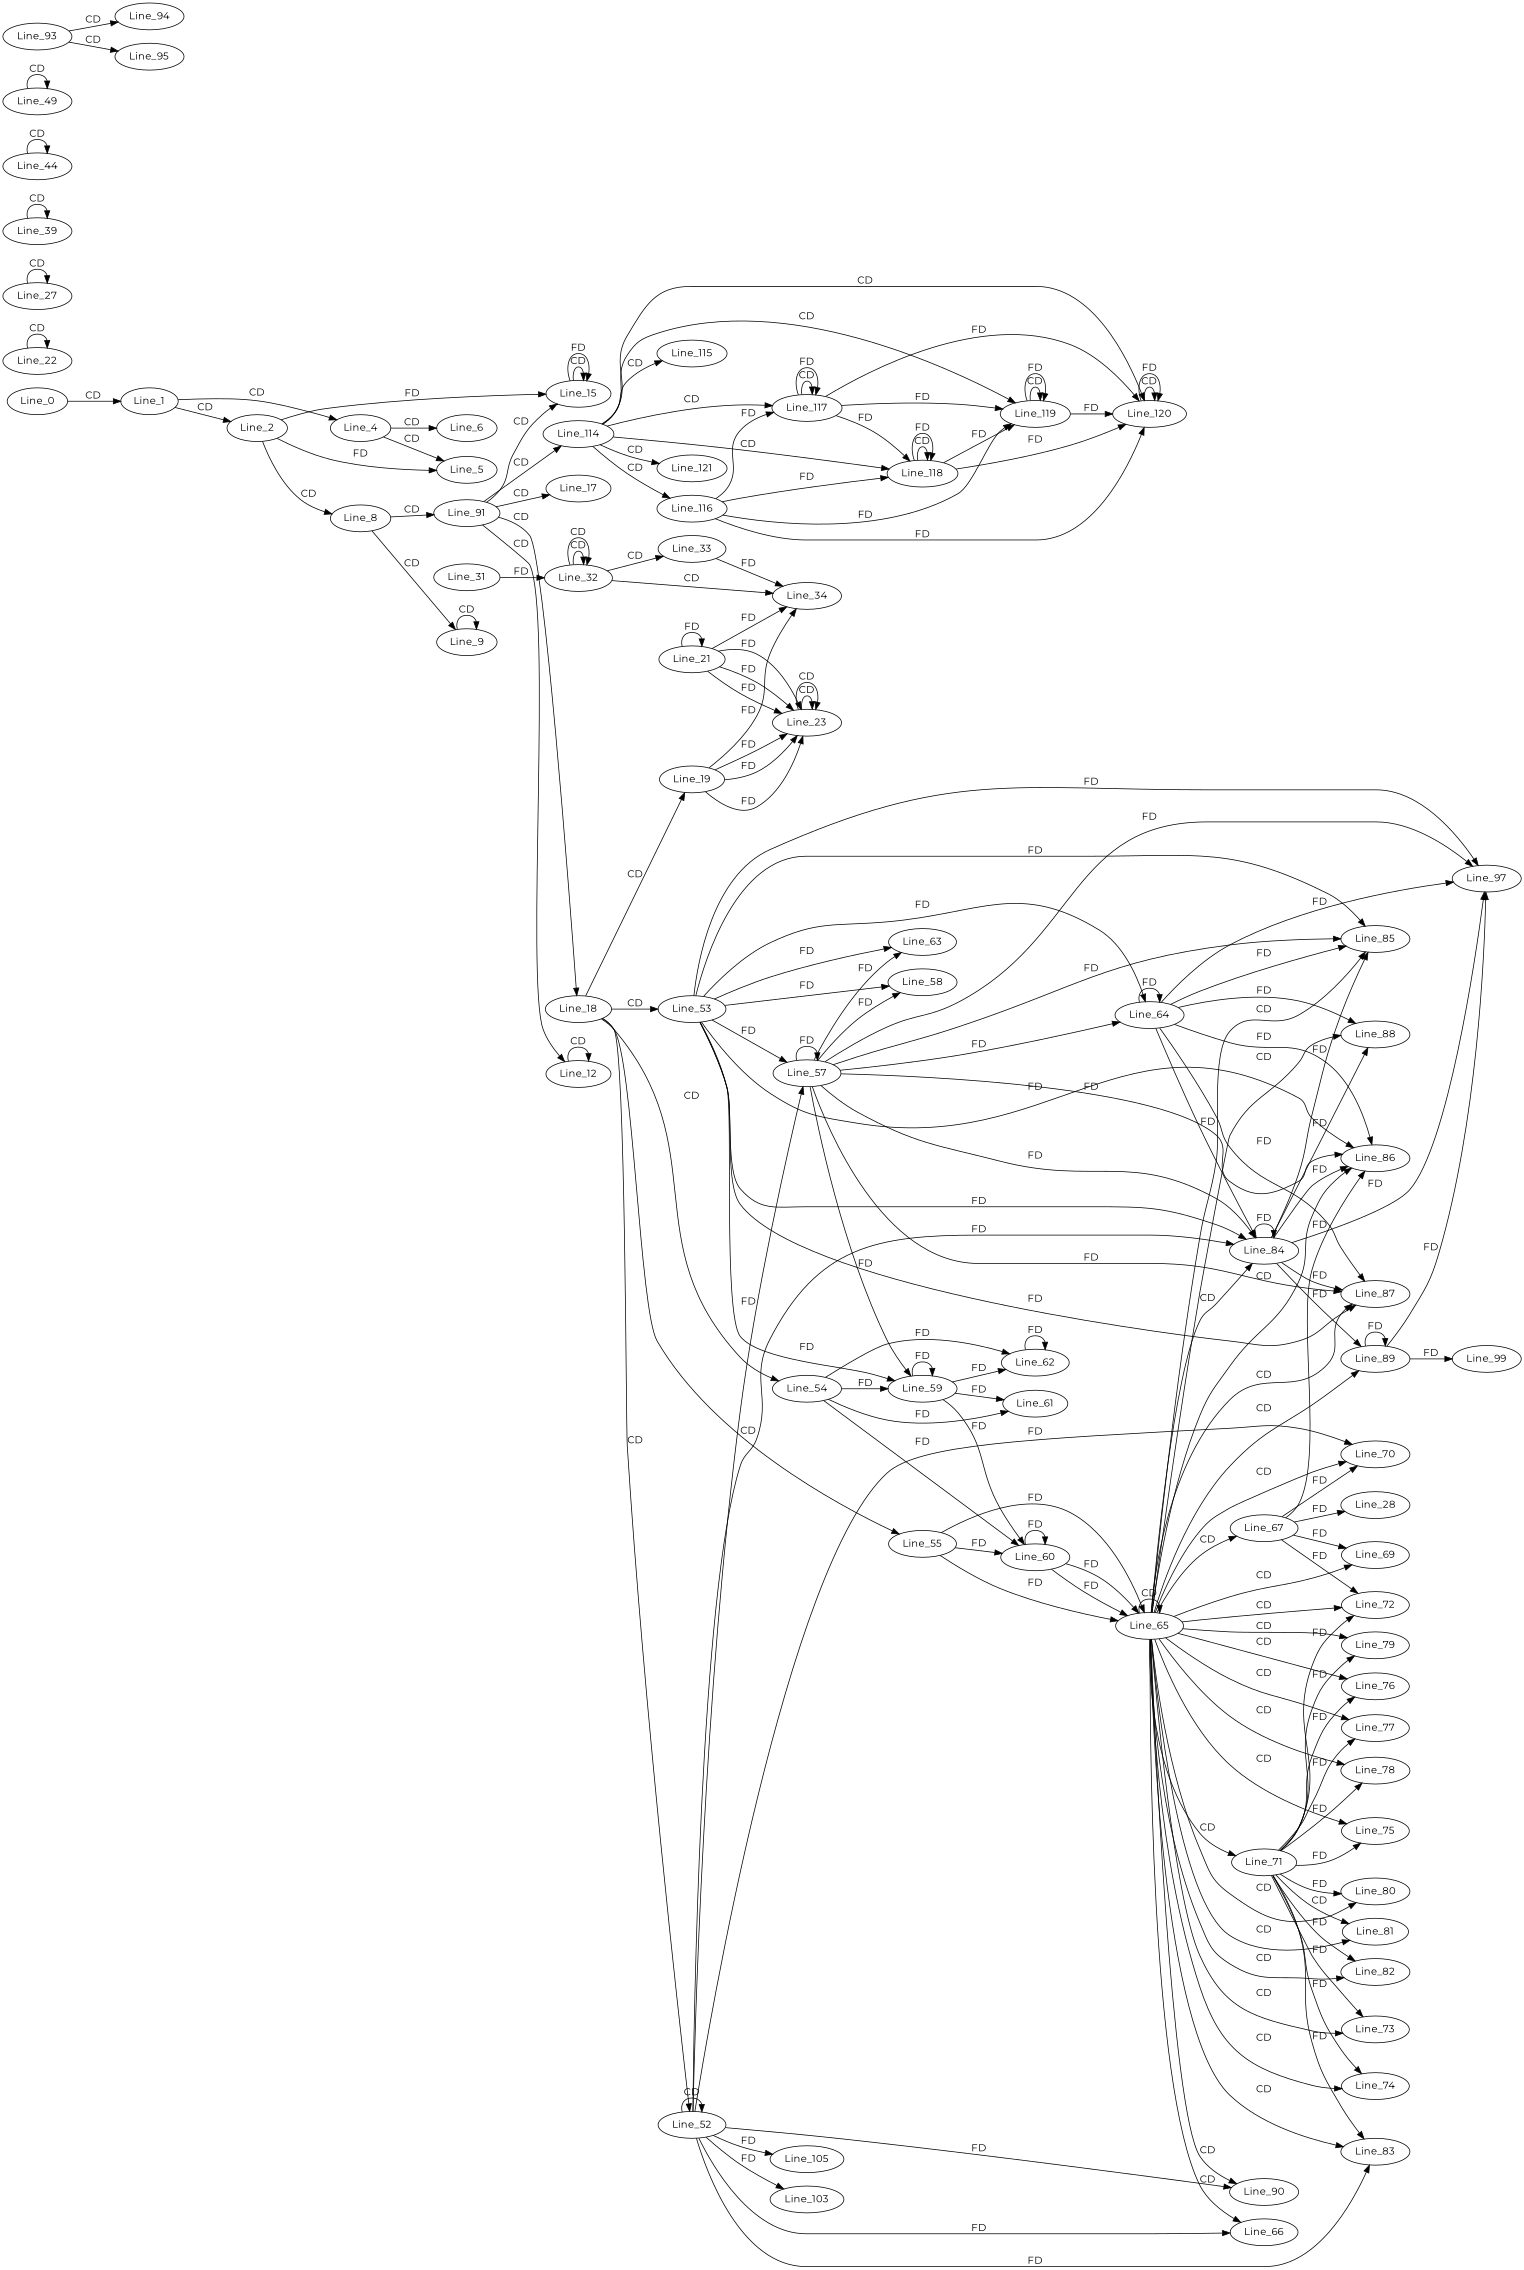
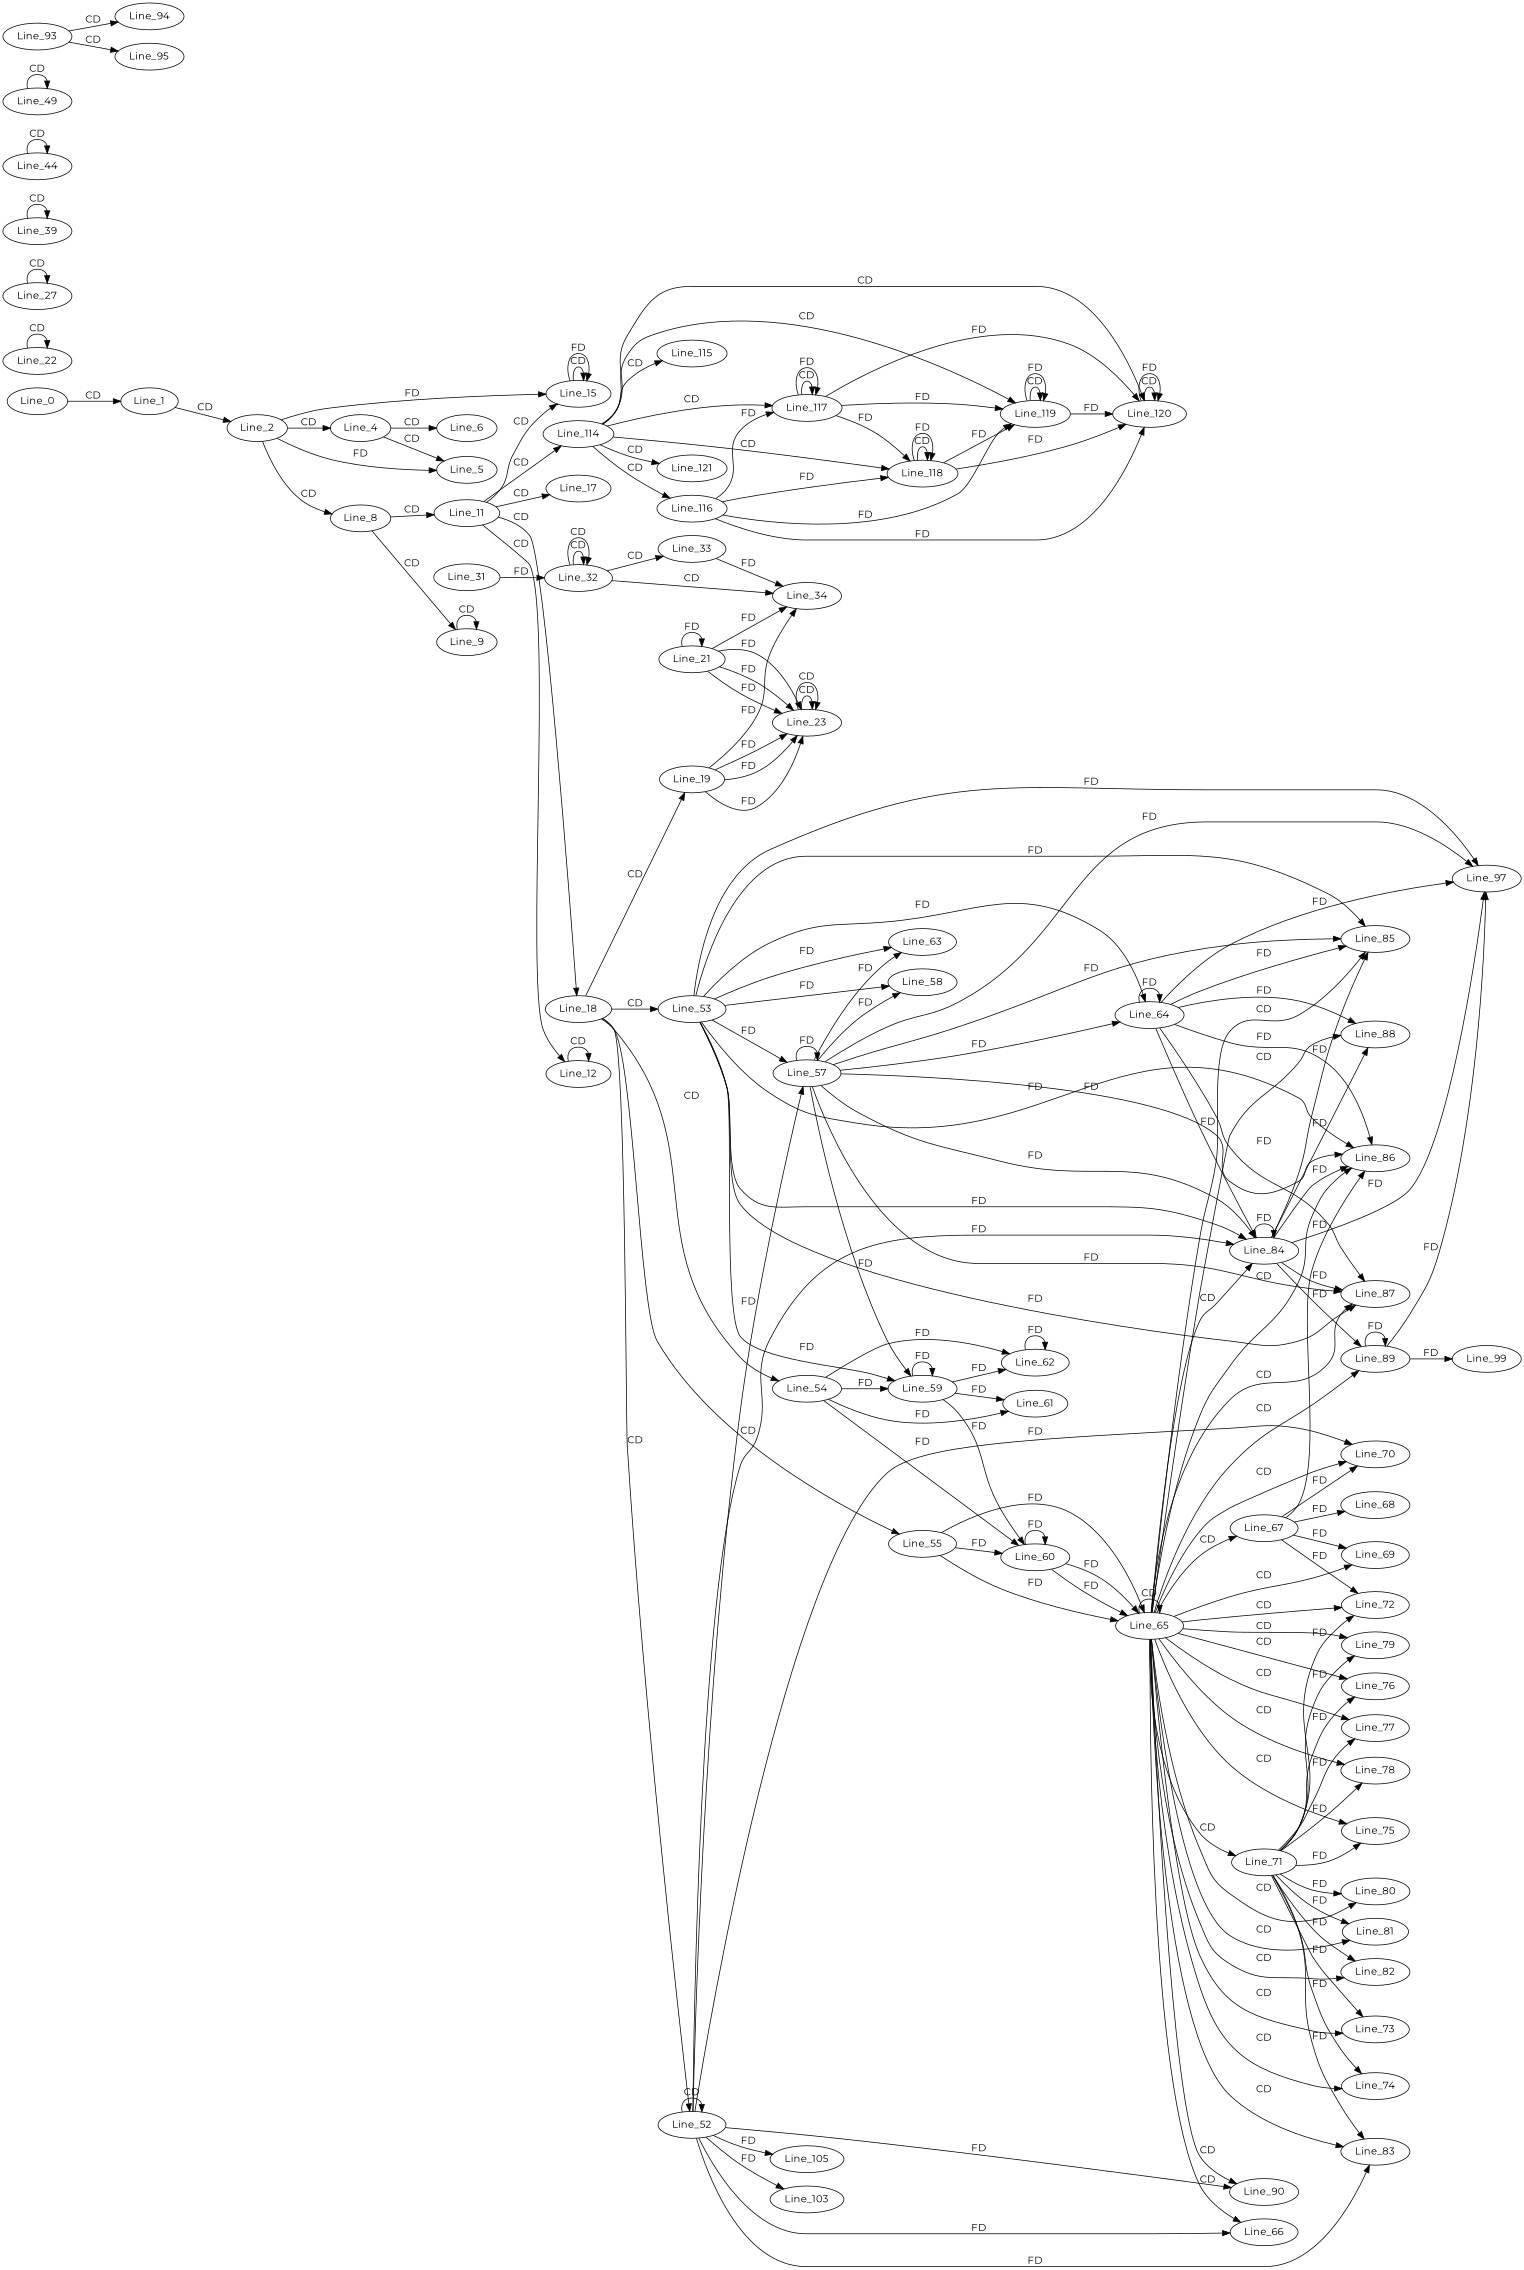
edge "Line_1" -> "Line_4": now "Line_2" -> "Line_4"
node "Line_91": label "Line_91" -> "Line_11"
node "Line_28": label "Line_28" -> "Line_68"
edge "Line_71" -> "Line_81": label "CD" -> "FD"
